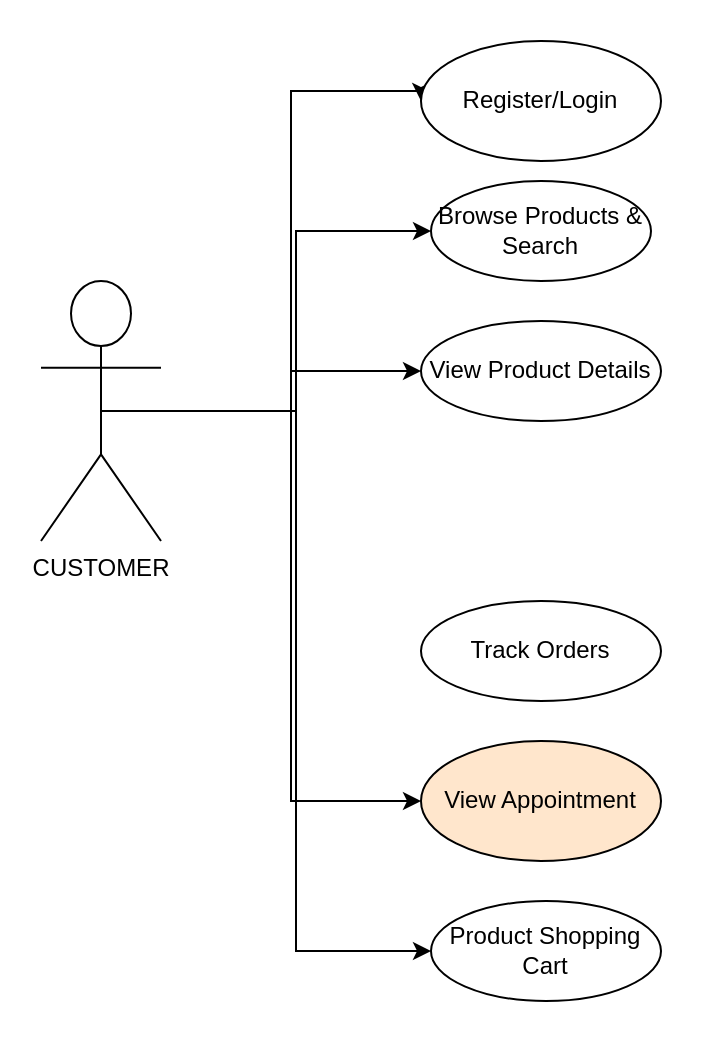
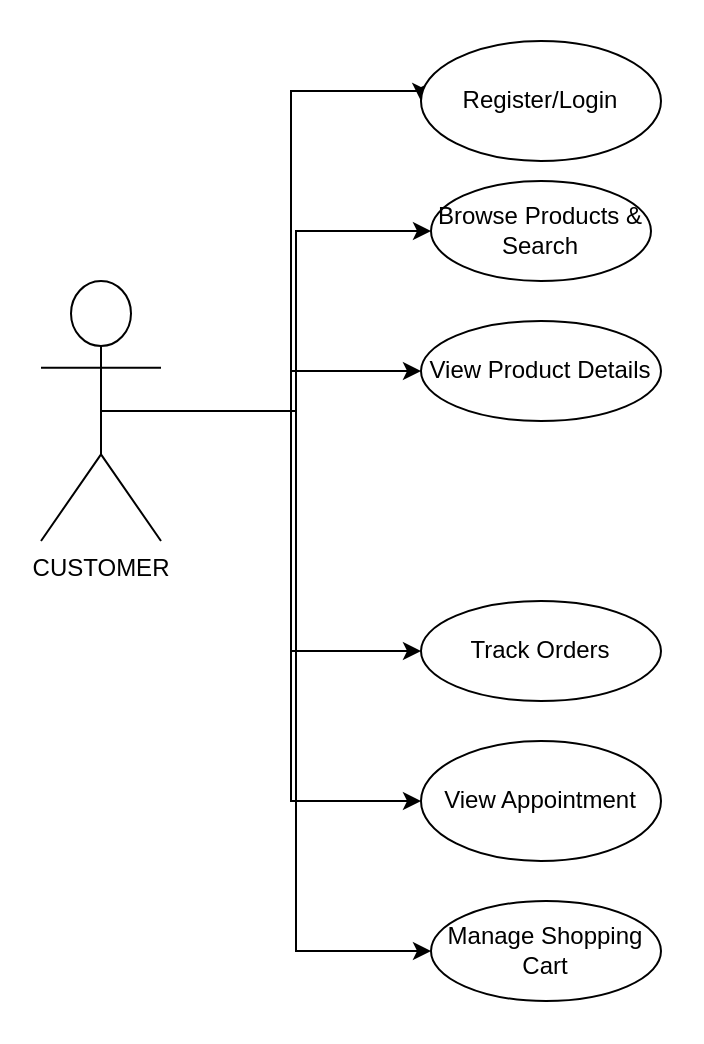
edge "CUSTOMER" -> "Track Orders": added
node "View Appointment": fillcolor #ffe6cc -> #ffffff
node "Product Shopping Cart": label "Product Shopping Cart" -> "Manage Shopping Cart"
